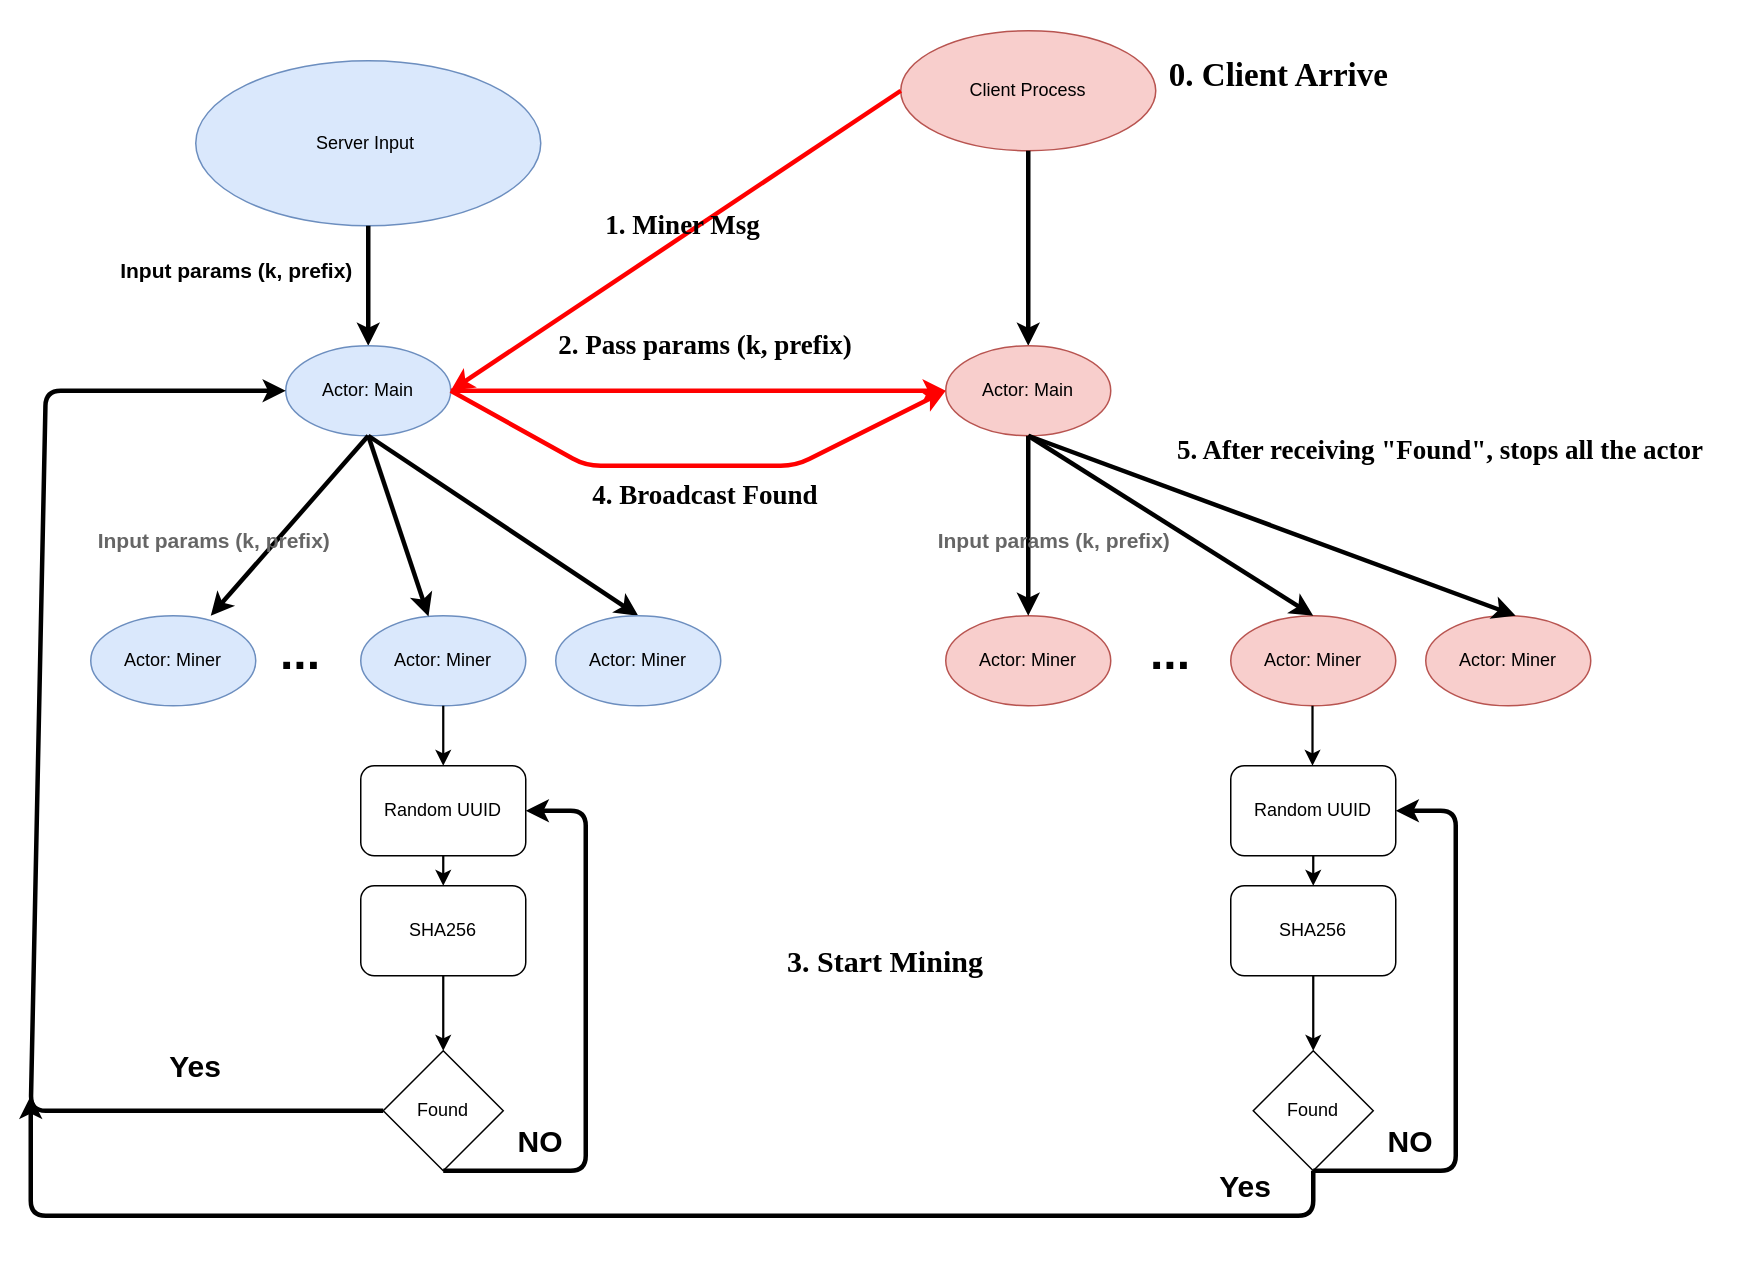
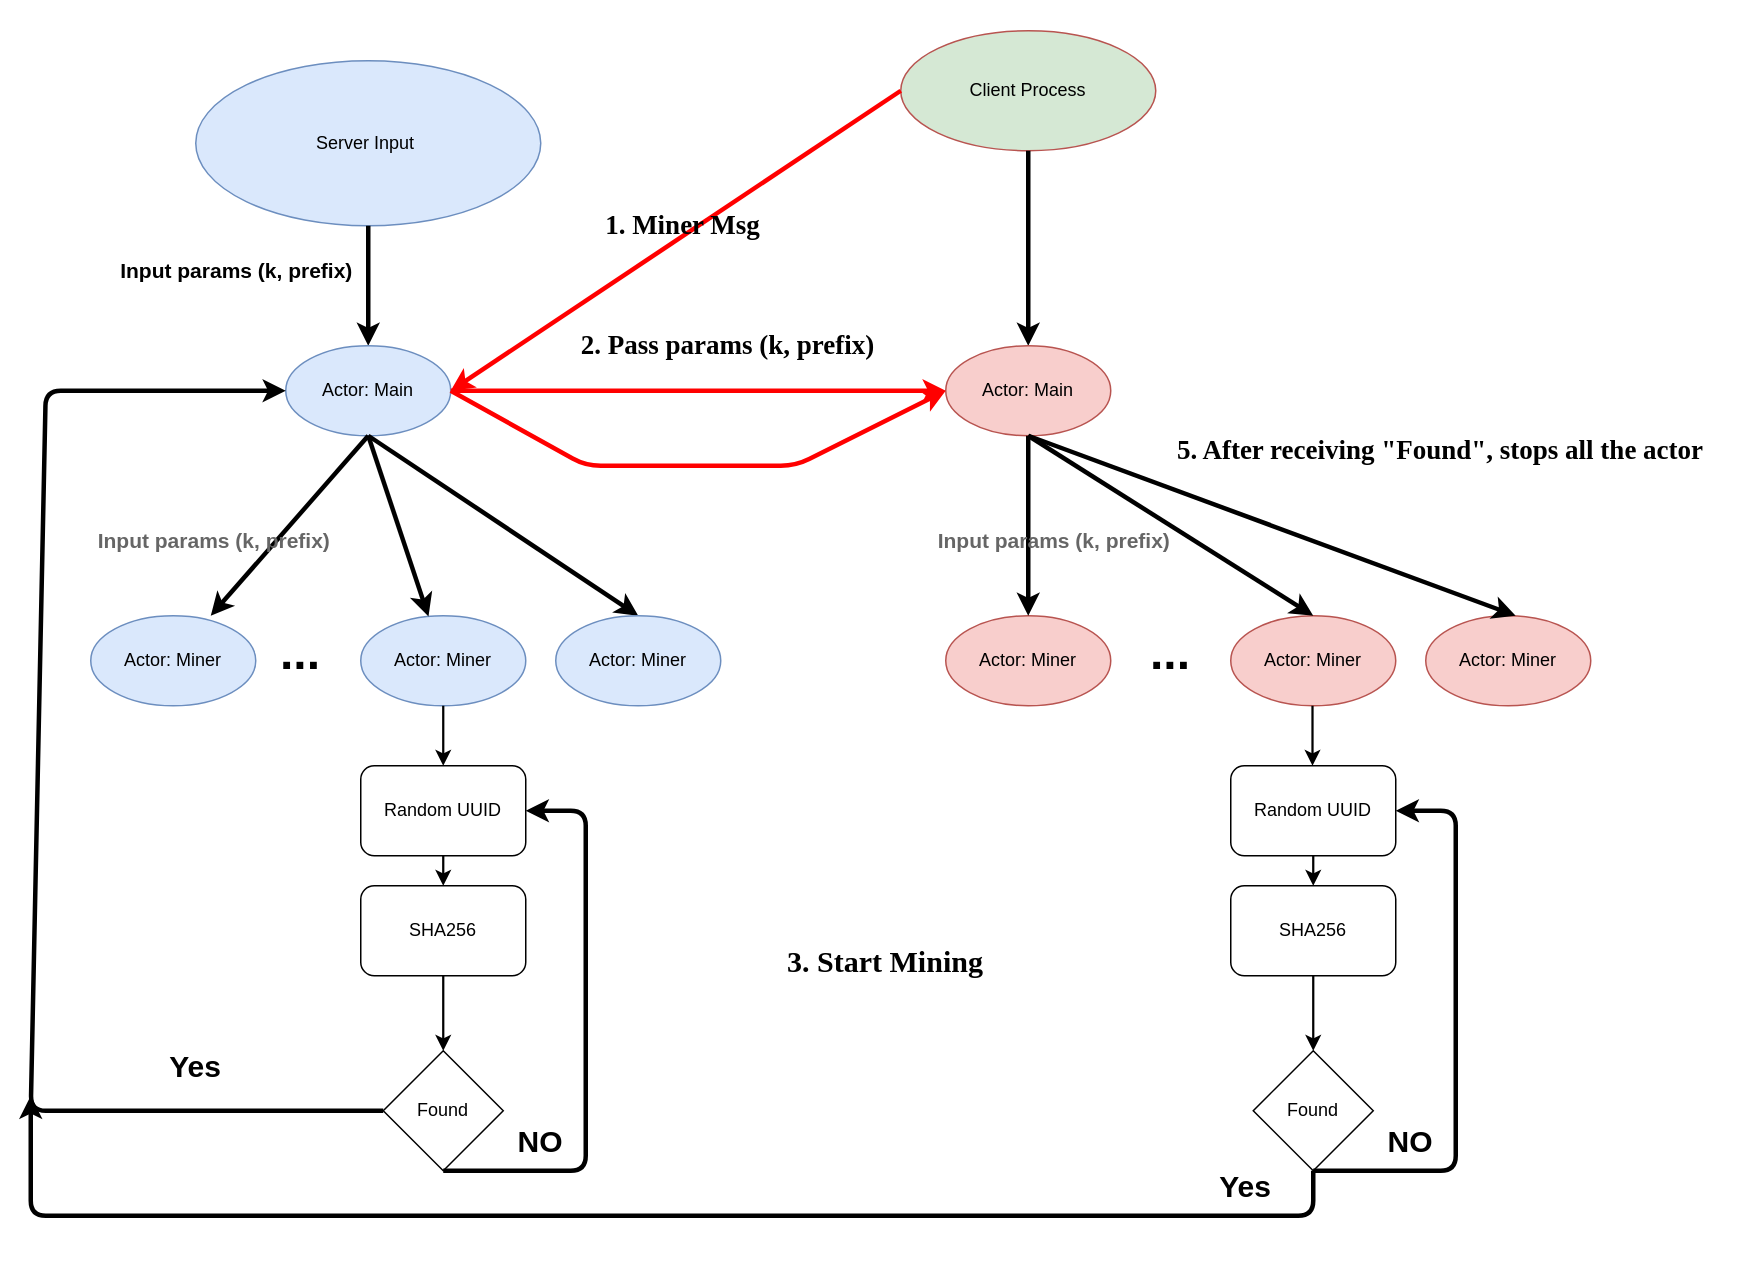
node "0. Client Arrive": removed
node "Client Process": fillcolor #f8cecc -> #d5e8d4
node "2. Pass params (k, prefix)": moved (706, 346) -> (728, 346)
node "4. Broadcast Found": removed
